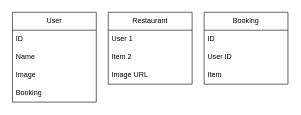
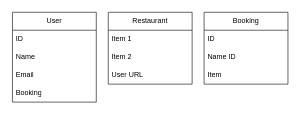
node "User 1": label "User 1" -> "Item 1"
node "User ID": label "User ID" -> "Name ID"
node "Image": label "Image" -> "Email"
node "Image URL": label "Image URL" -> "User URL"
